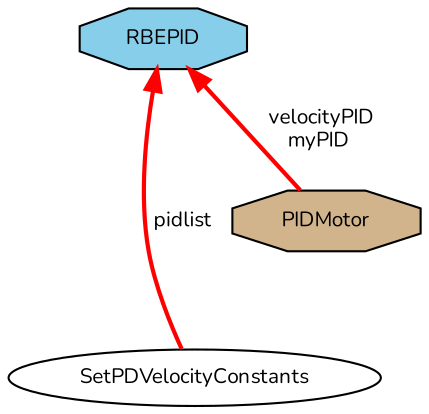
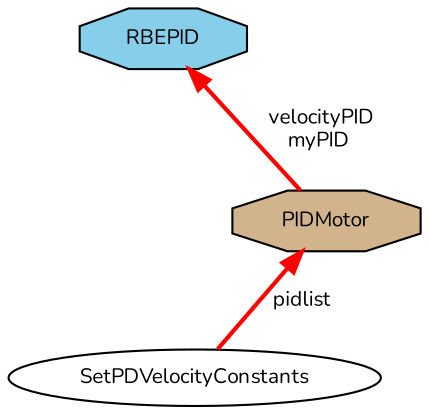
edge "SetPDVelocityConstants" -> "RBEPID": now "SetPDVelocityConstants" -> "PIDMotor"
